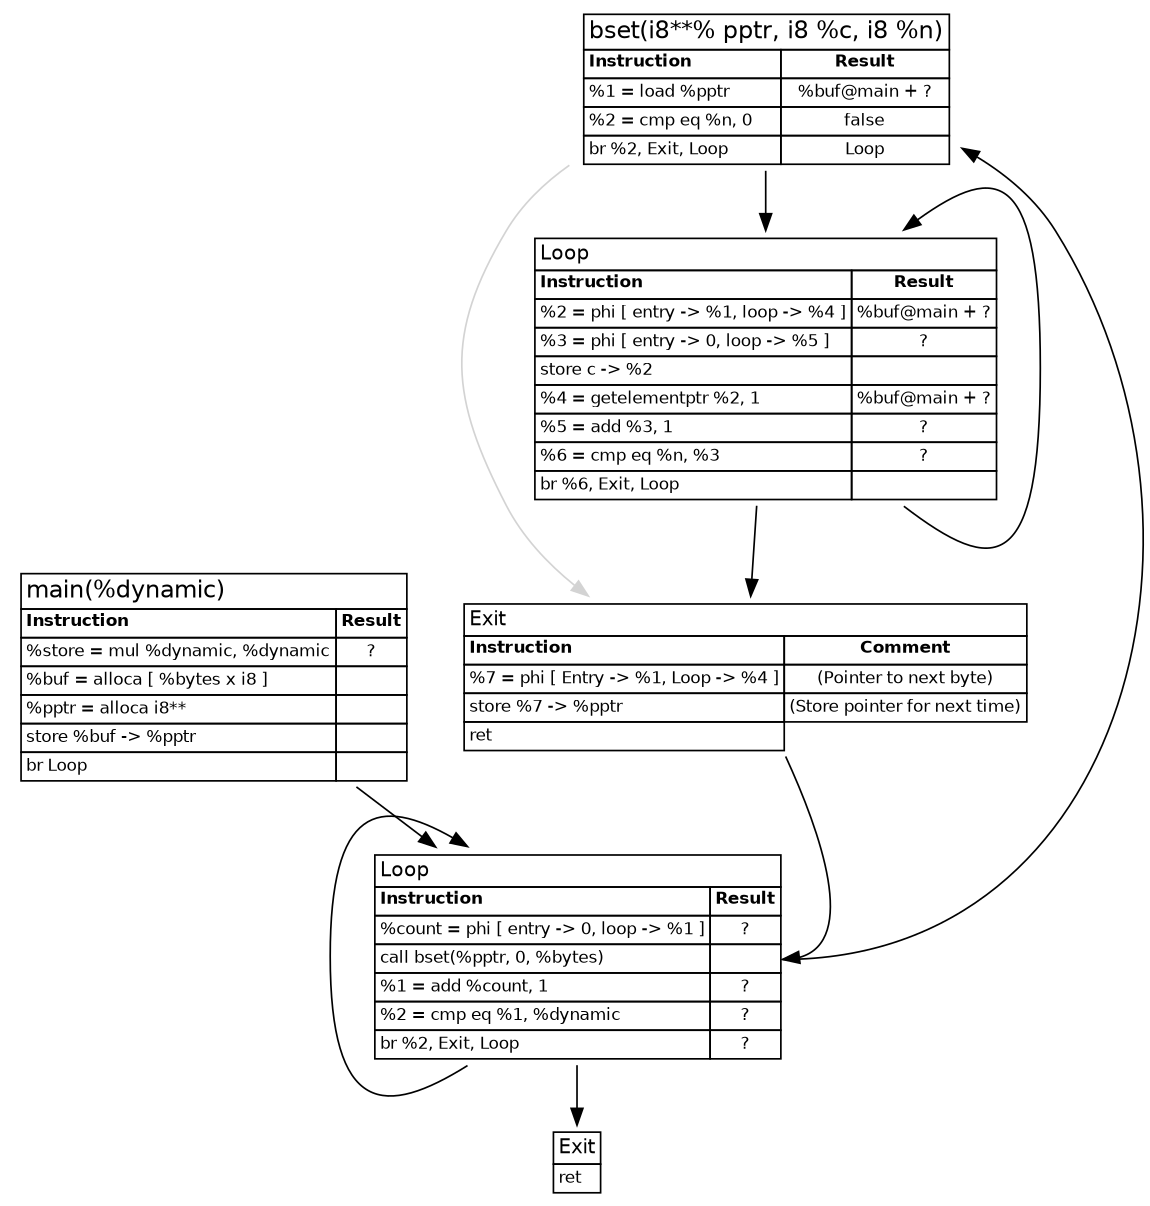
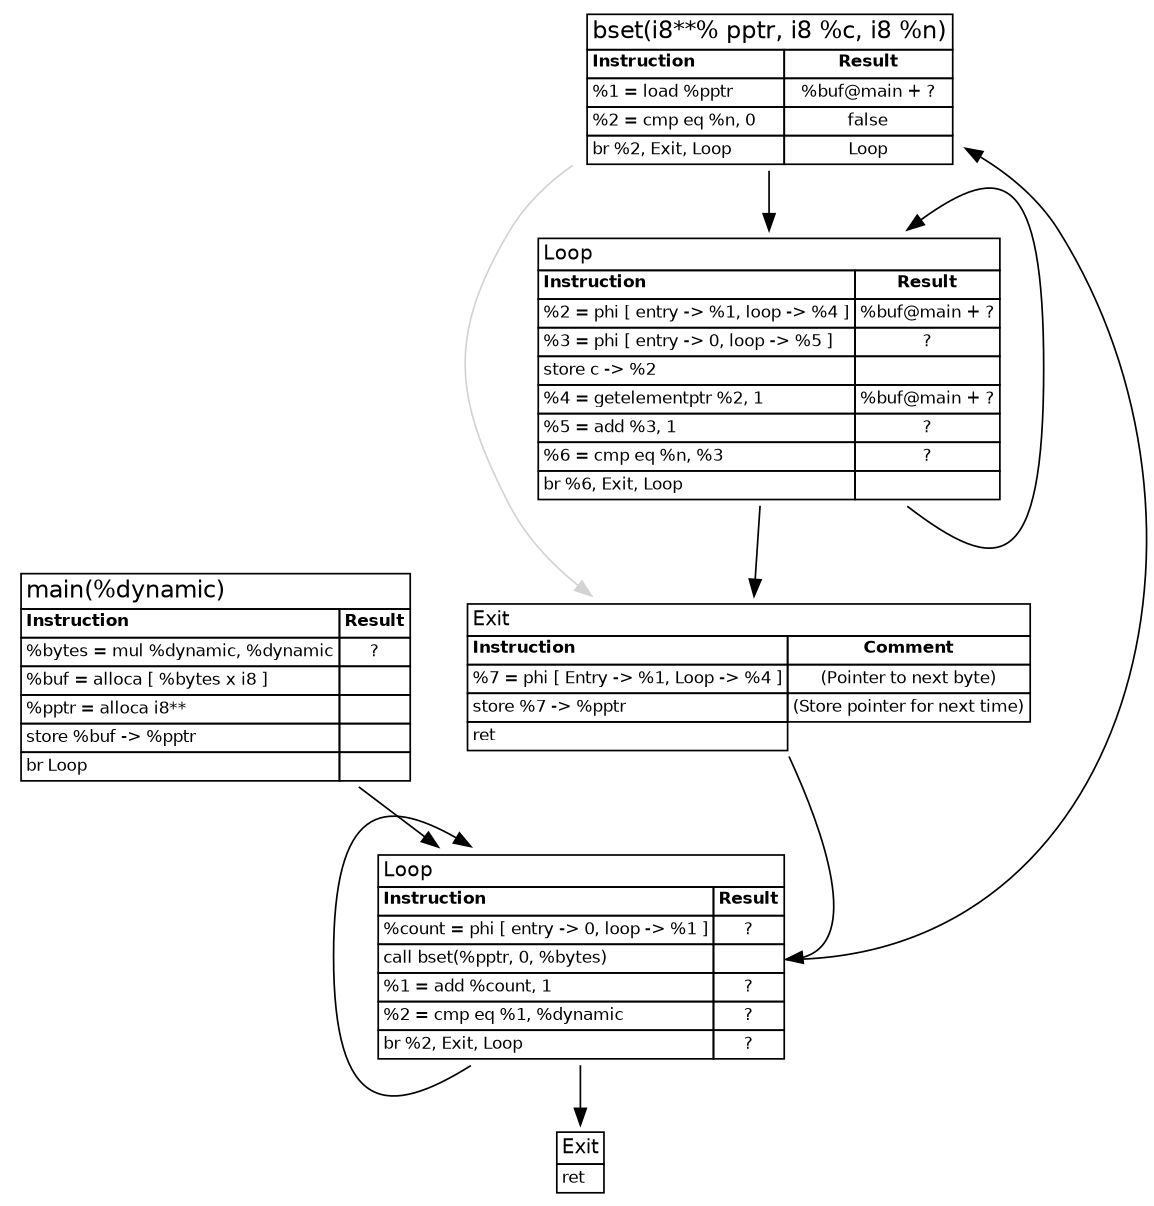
node "main(%dynamic)": text "%store = mul %dynamic, %dynamic" -> "%bytes = mul %dynamic, %dynamic"
